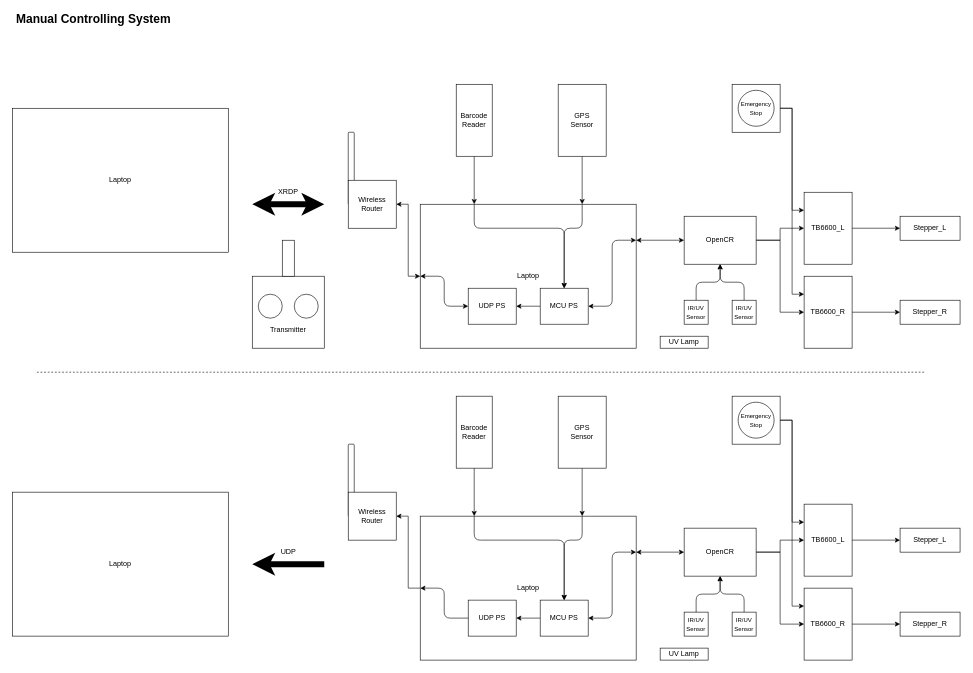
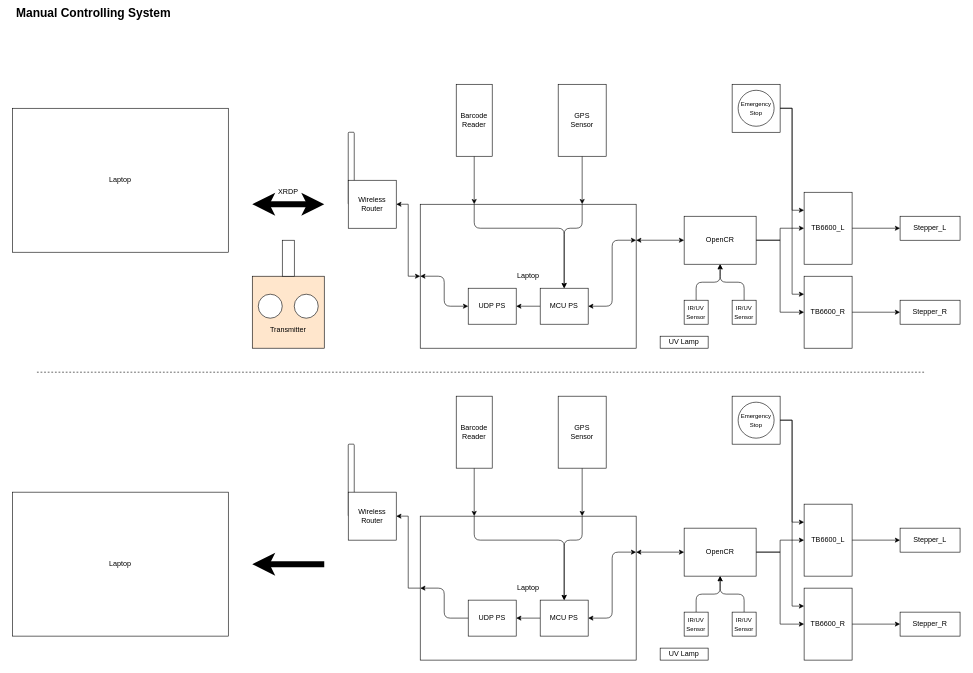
node "Manual Controlling System": moved (93, 18) -> (93, 12)
node "Transmitter": fillcolor #ffffff -> #ffe6cc
node "UDP": removed
